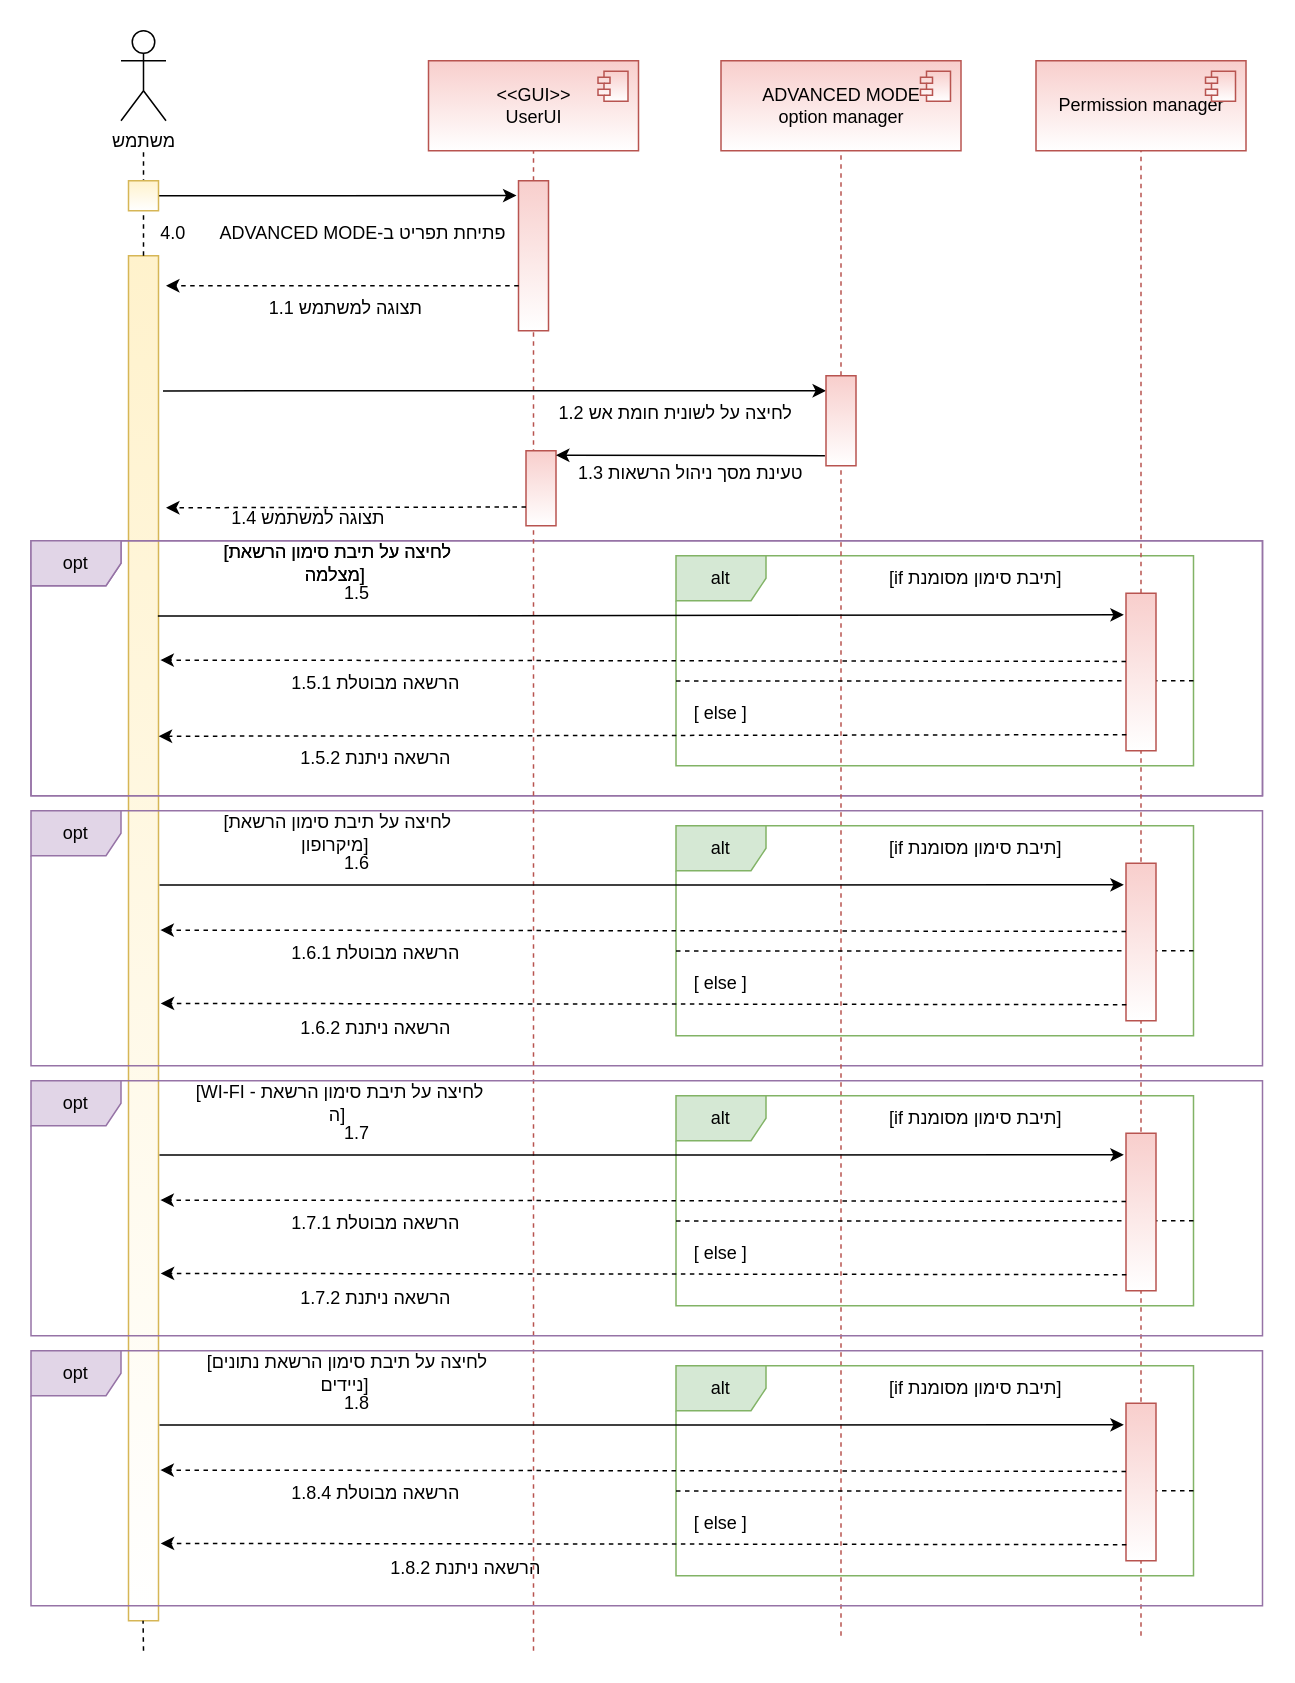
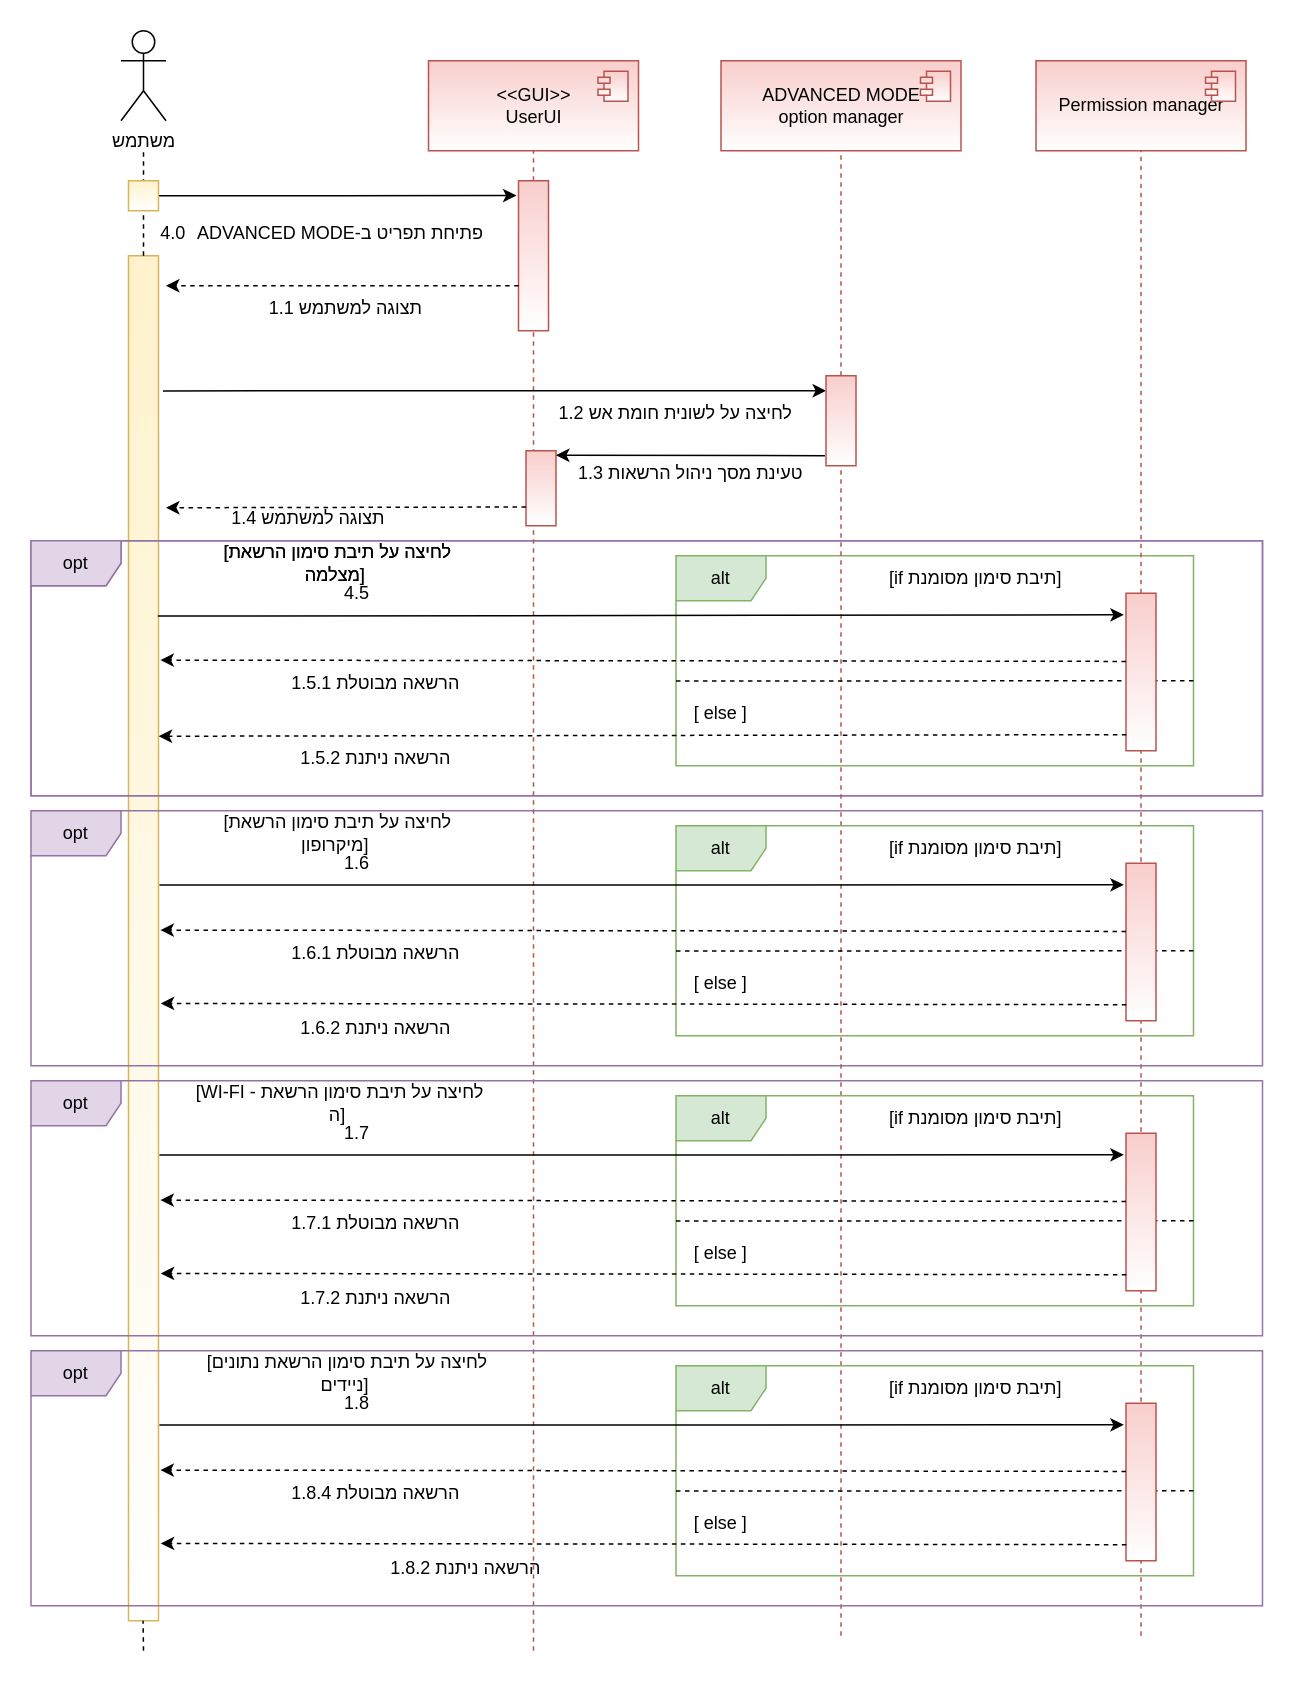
node "פתיחת תפריט ב-ADVANCED MODE": moved (363, 233) -> (340, 233)
node "1.5": label "1.5" -> "4.5"
